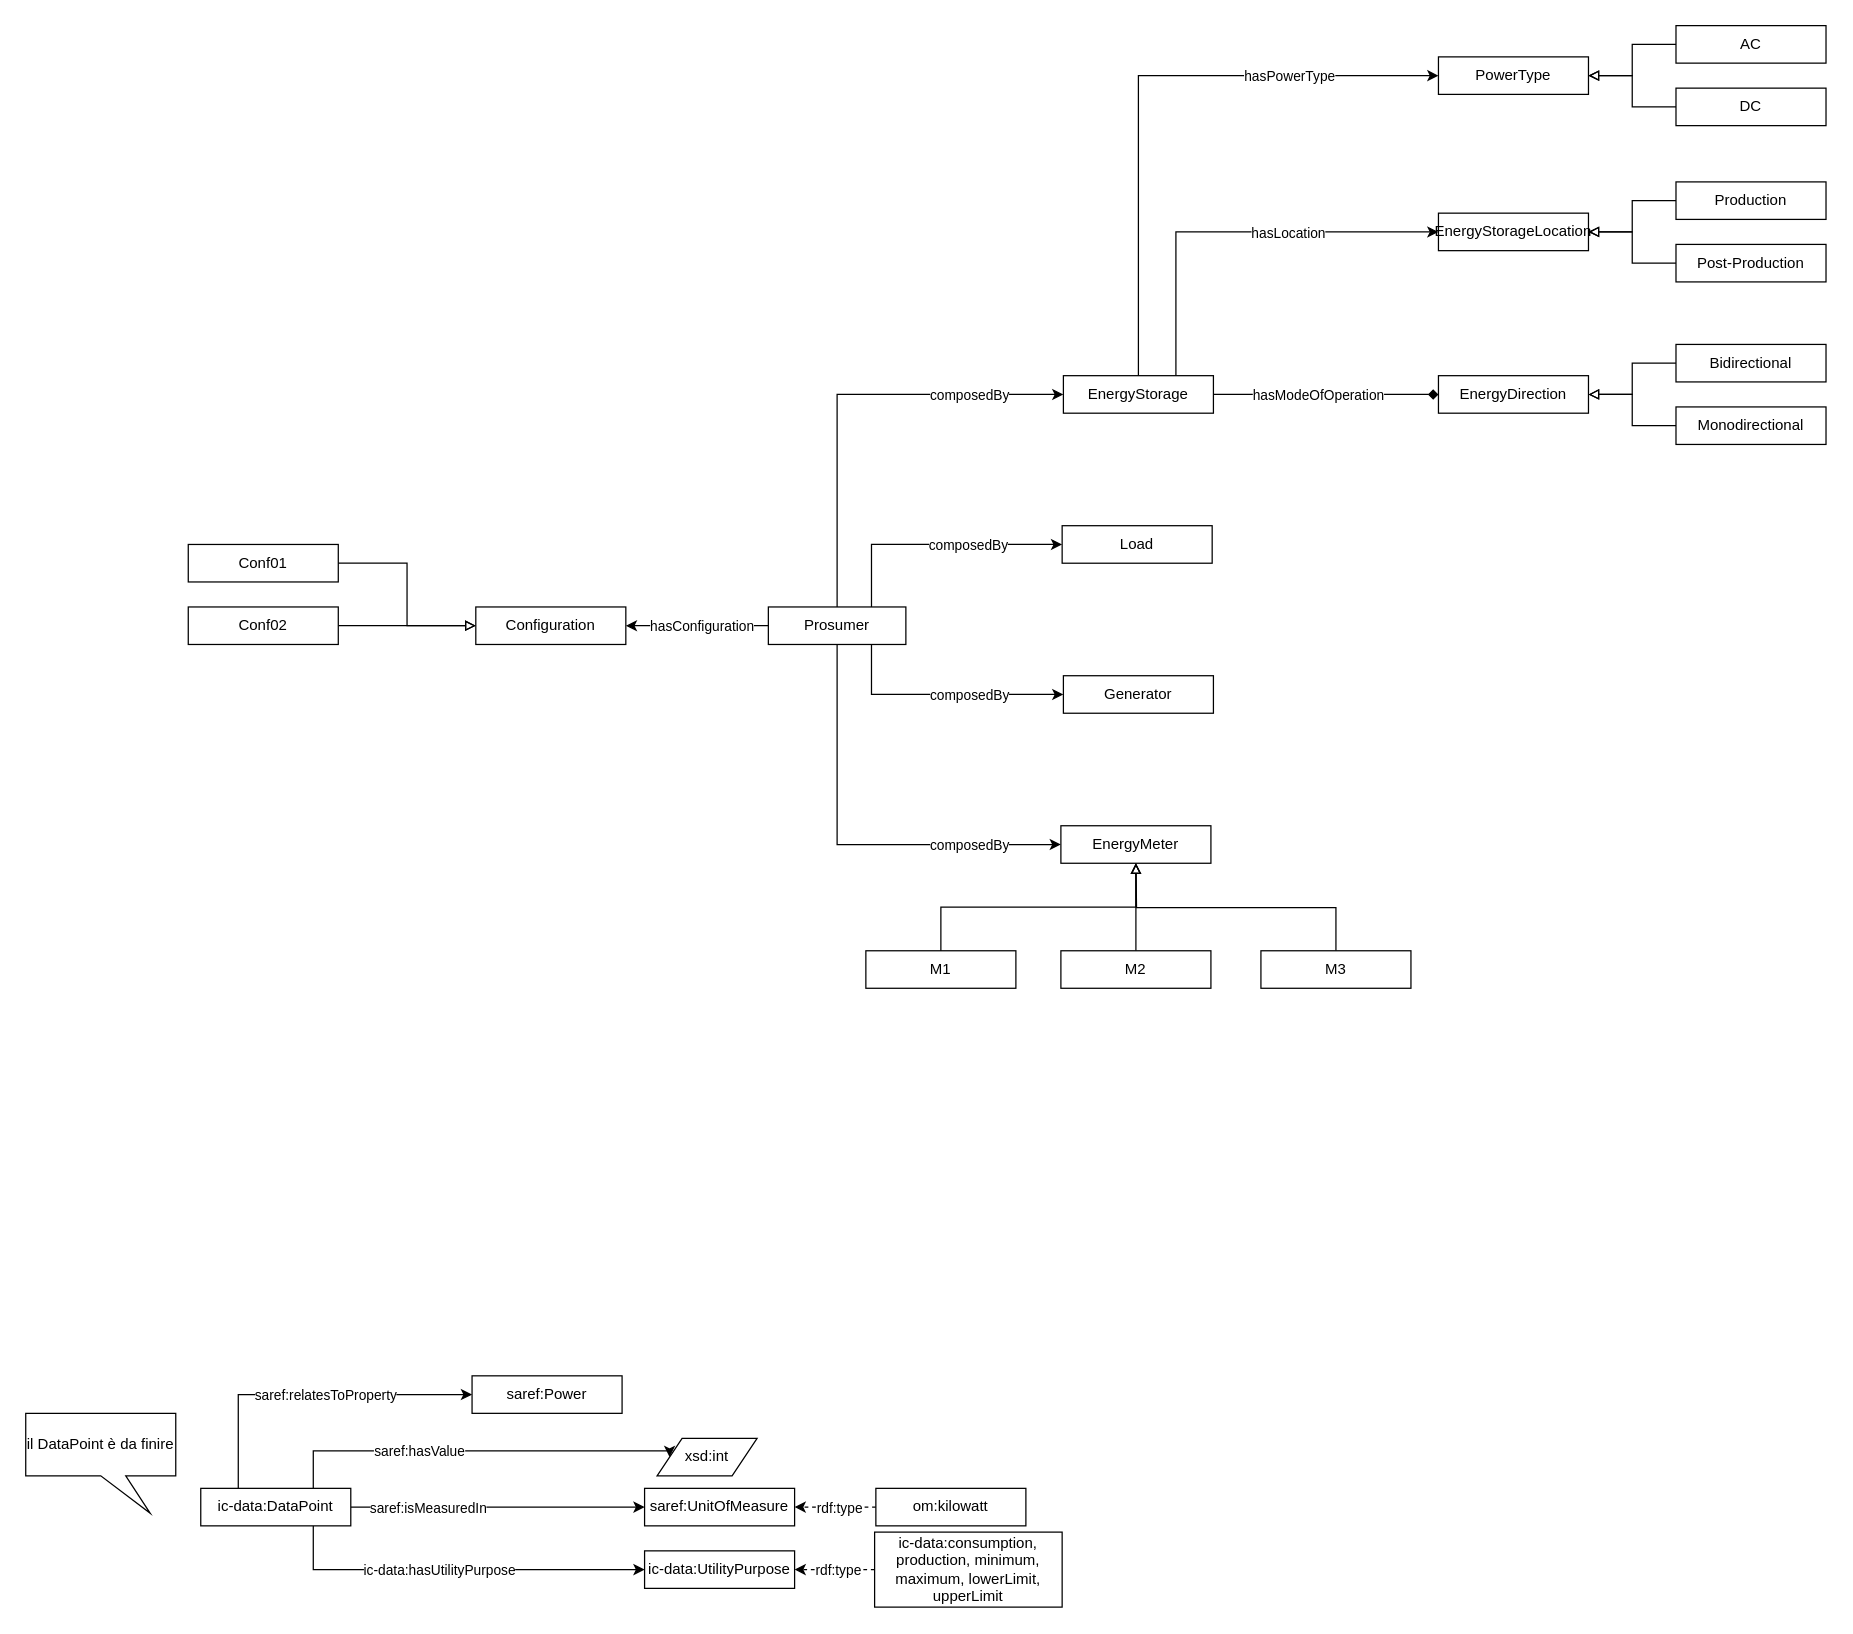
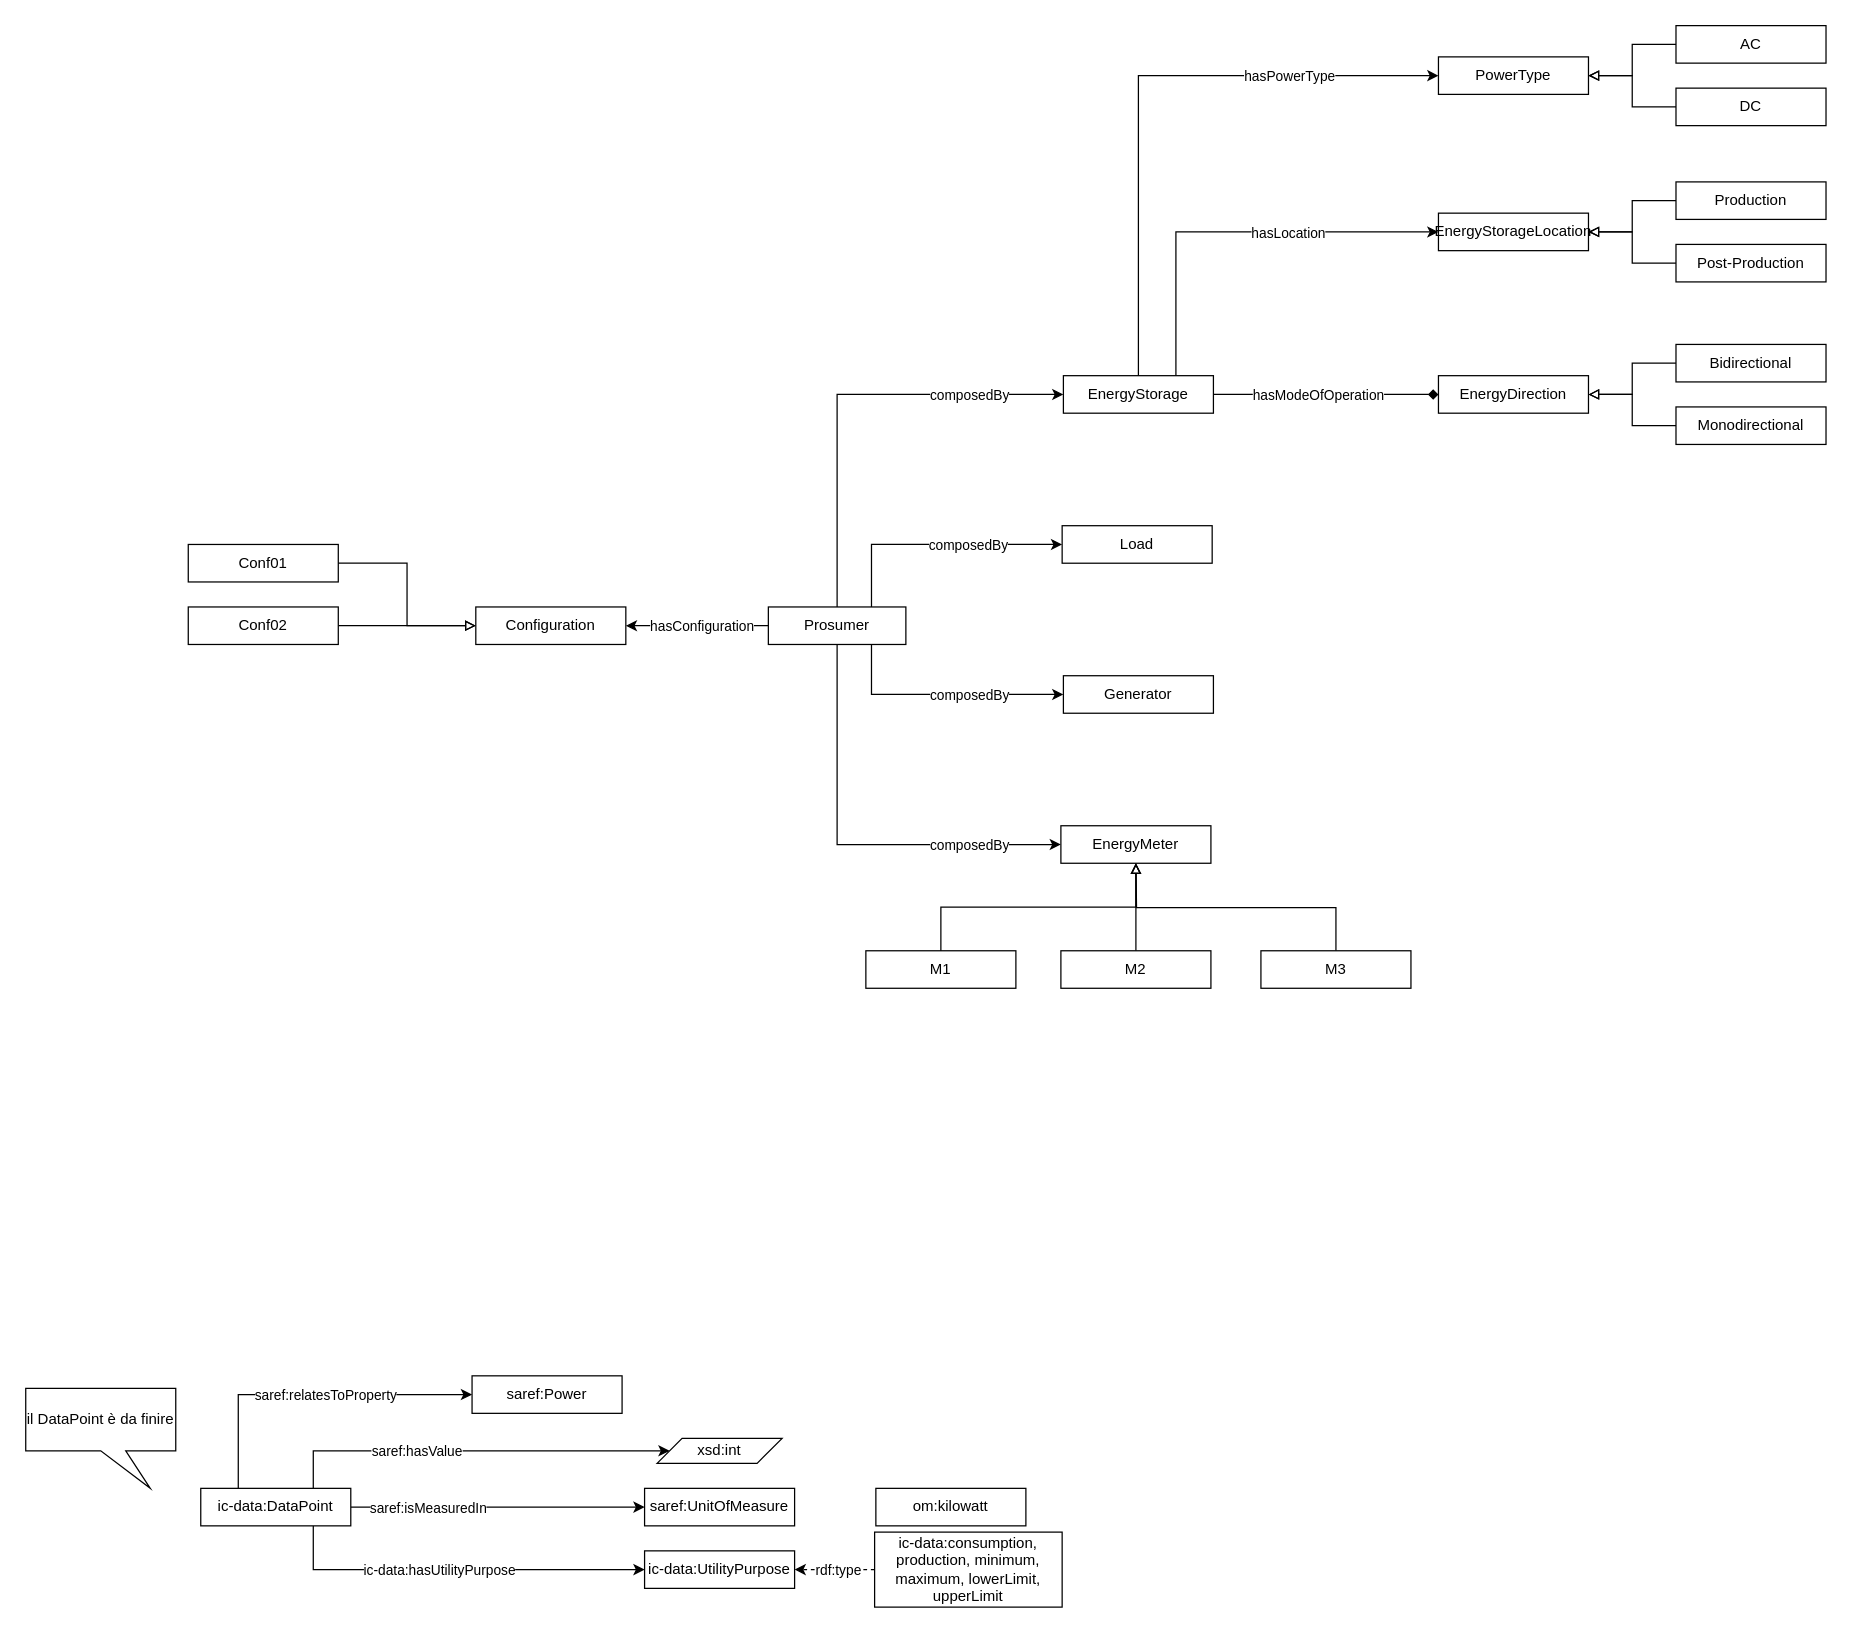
node "xsd:int": size 100x38 -> 125x25
node "il DataPoint è da finire": moved (101, 1463) -> (101, 1438)
edge "om:kilowatt" -> "saref:UnitOfMeasure": removed, label "rdf:type"
